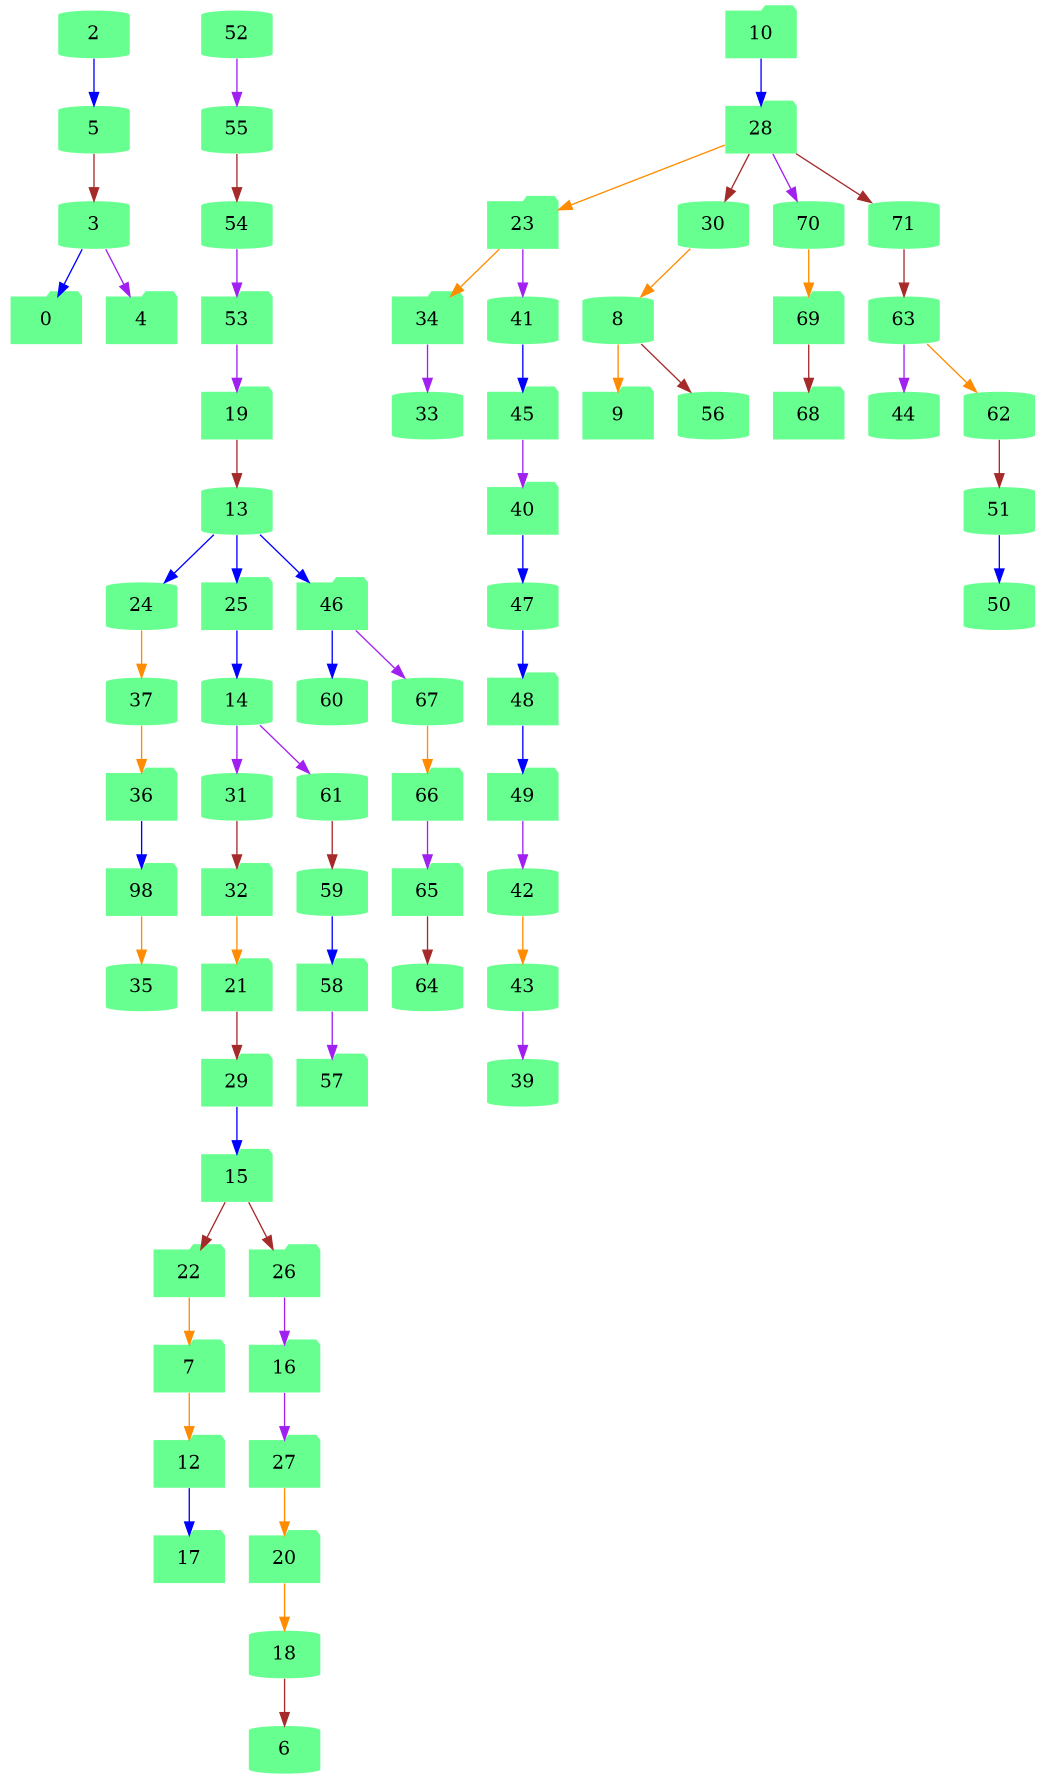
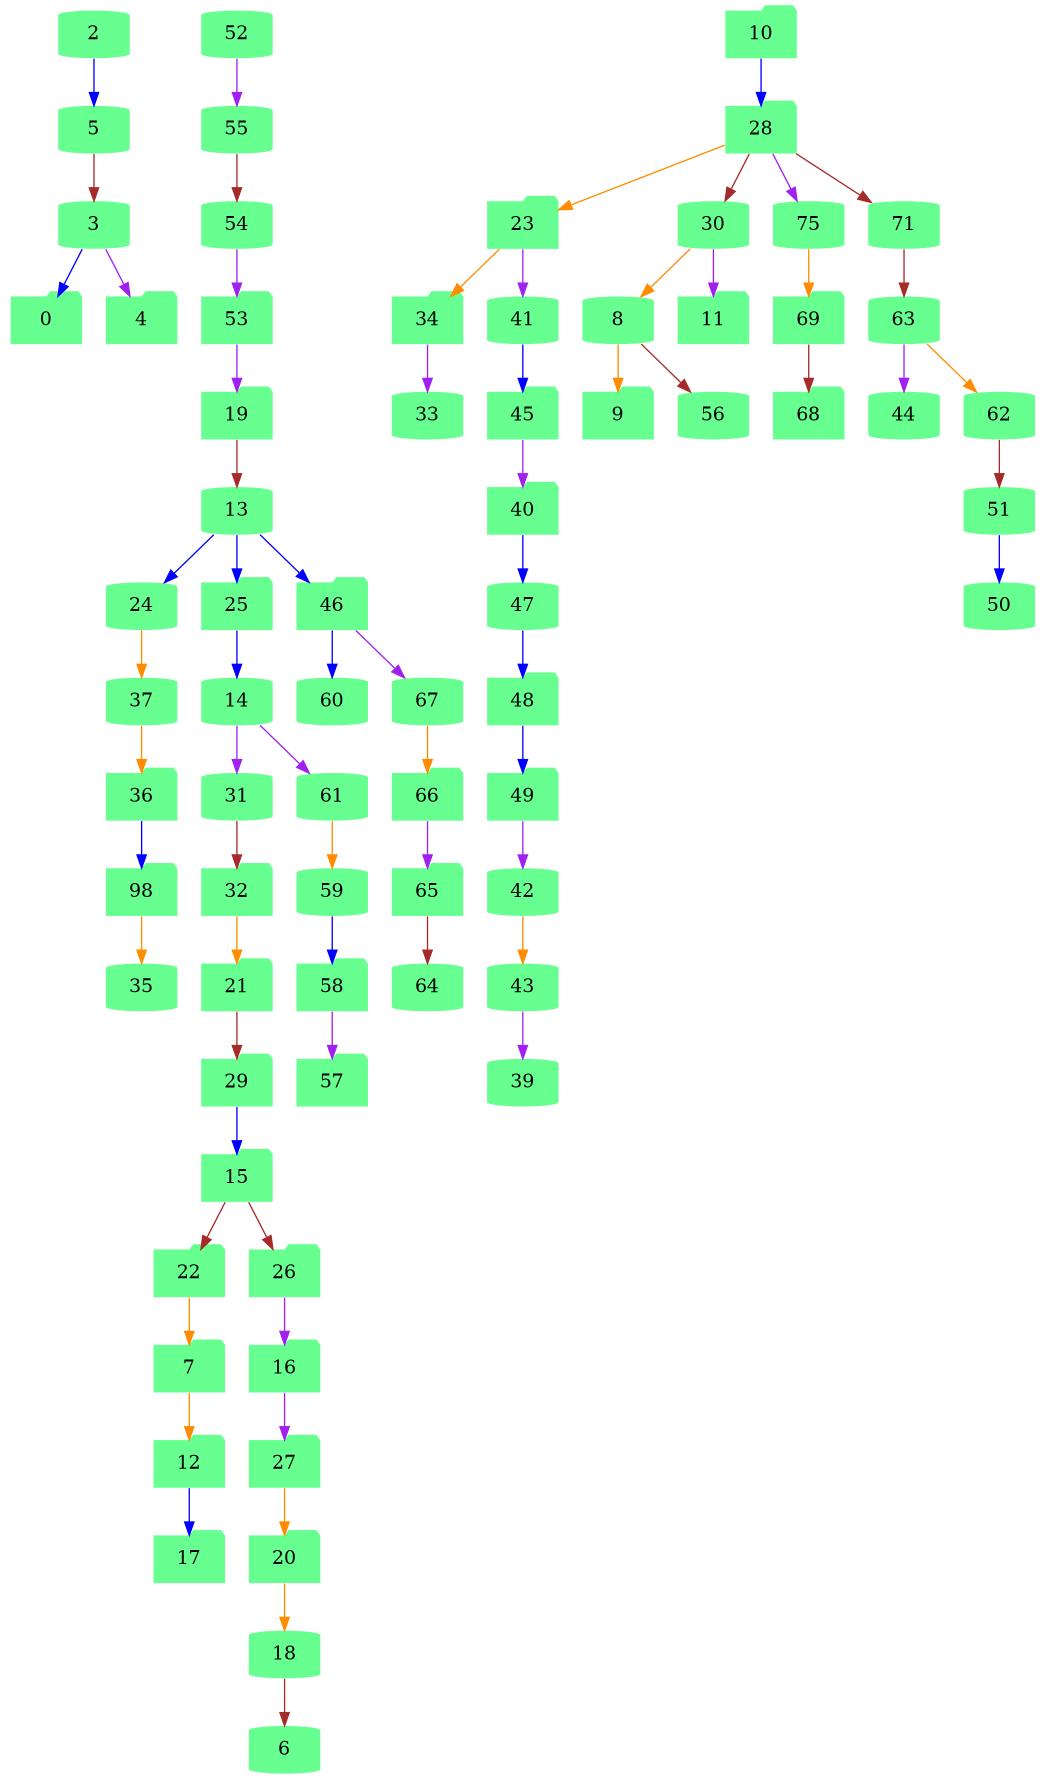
node "70": label "70" -> "75"
node "11": added
edge "61" -> "59": color brown -> darkorange
